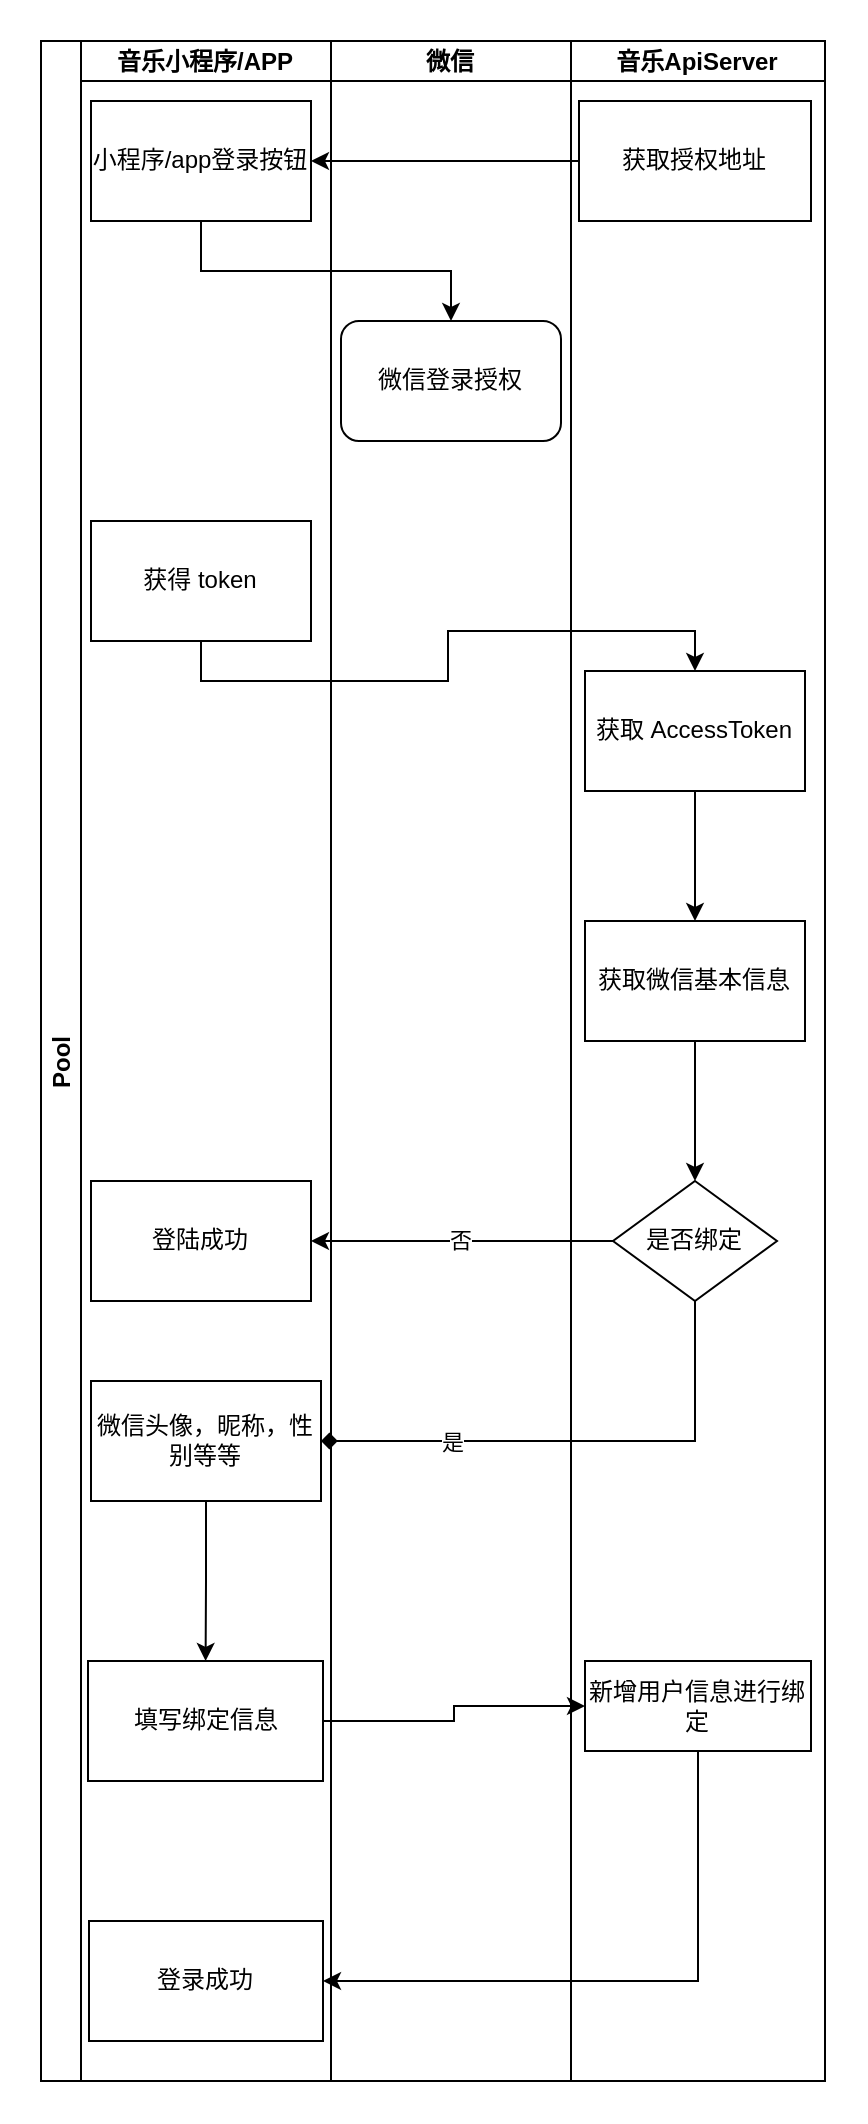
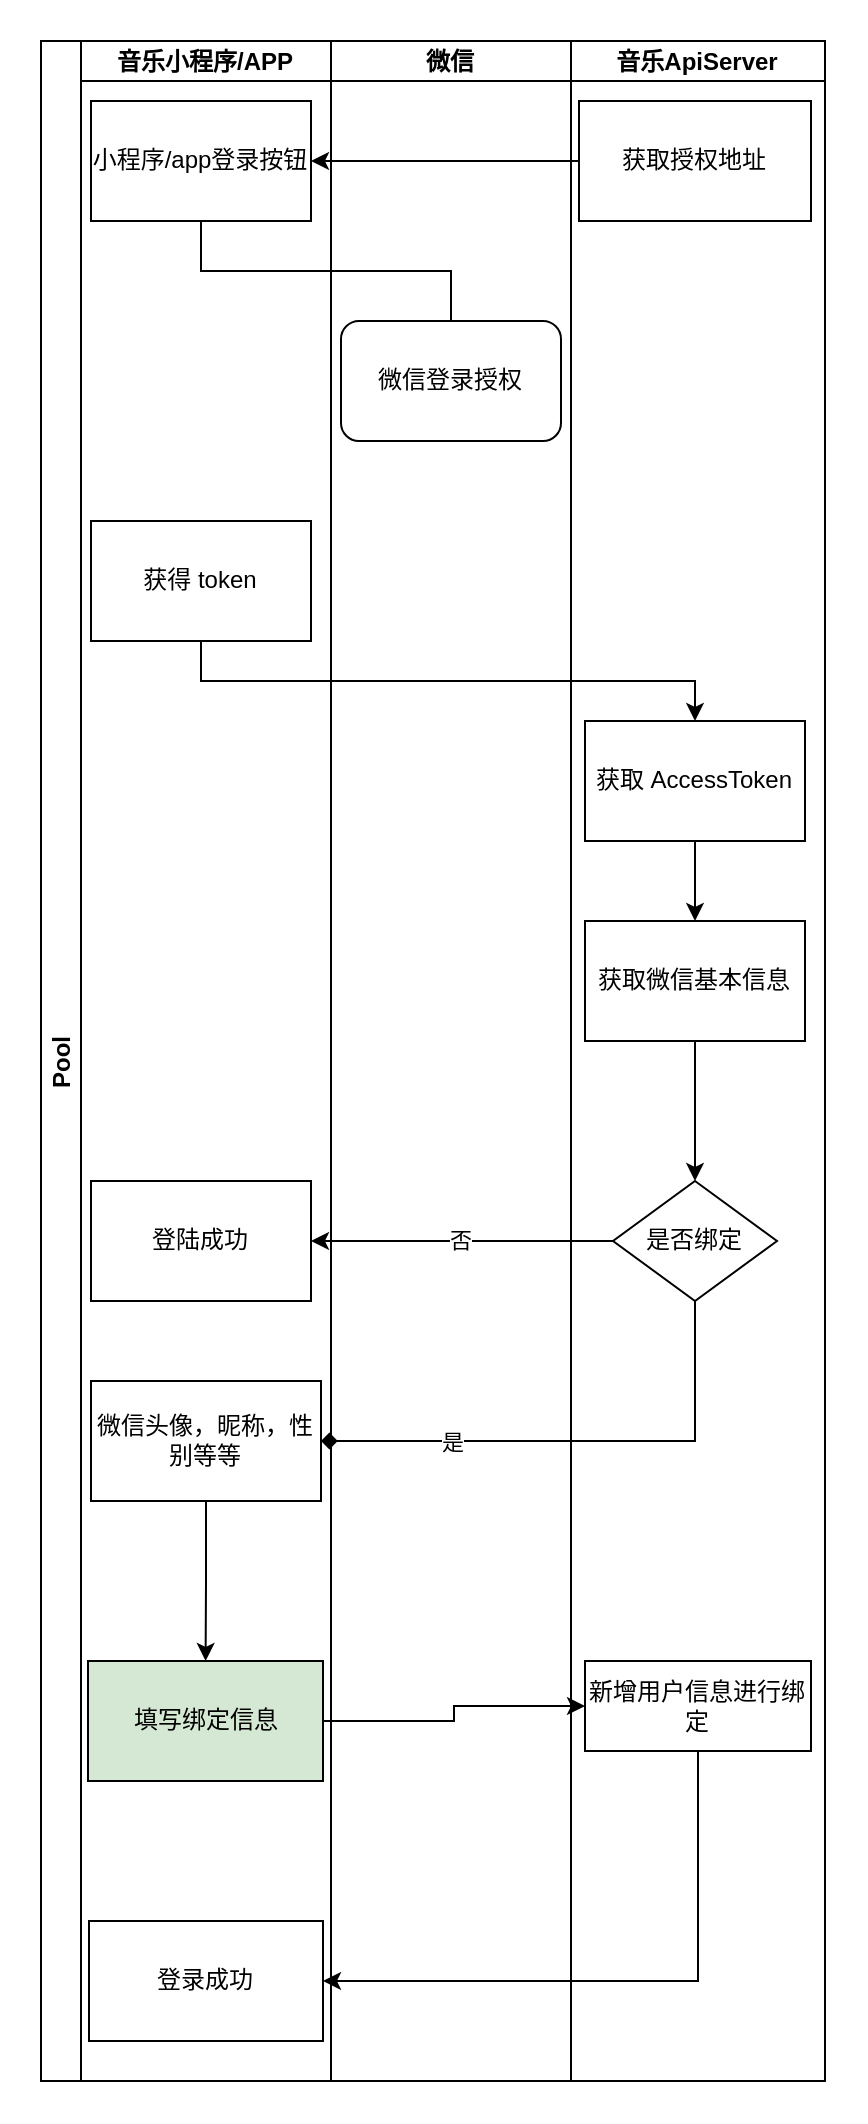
edge "小程序/app登录按钮" -> "微信登录授权": arrowhead classic -> none
node "获取 AccessToken": moved (695, 731) -> (695, 781)
node "填写绑定信息": fillcolor #ffffff -> #d5e8d4
